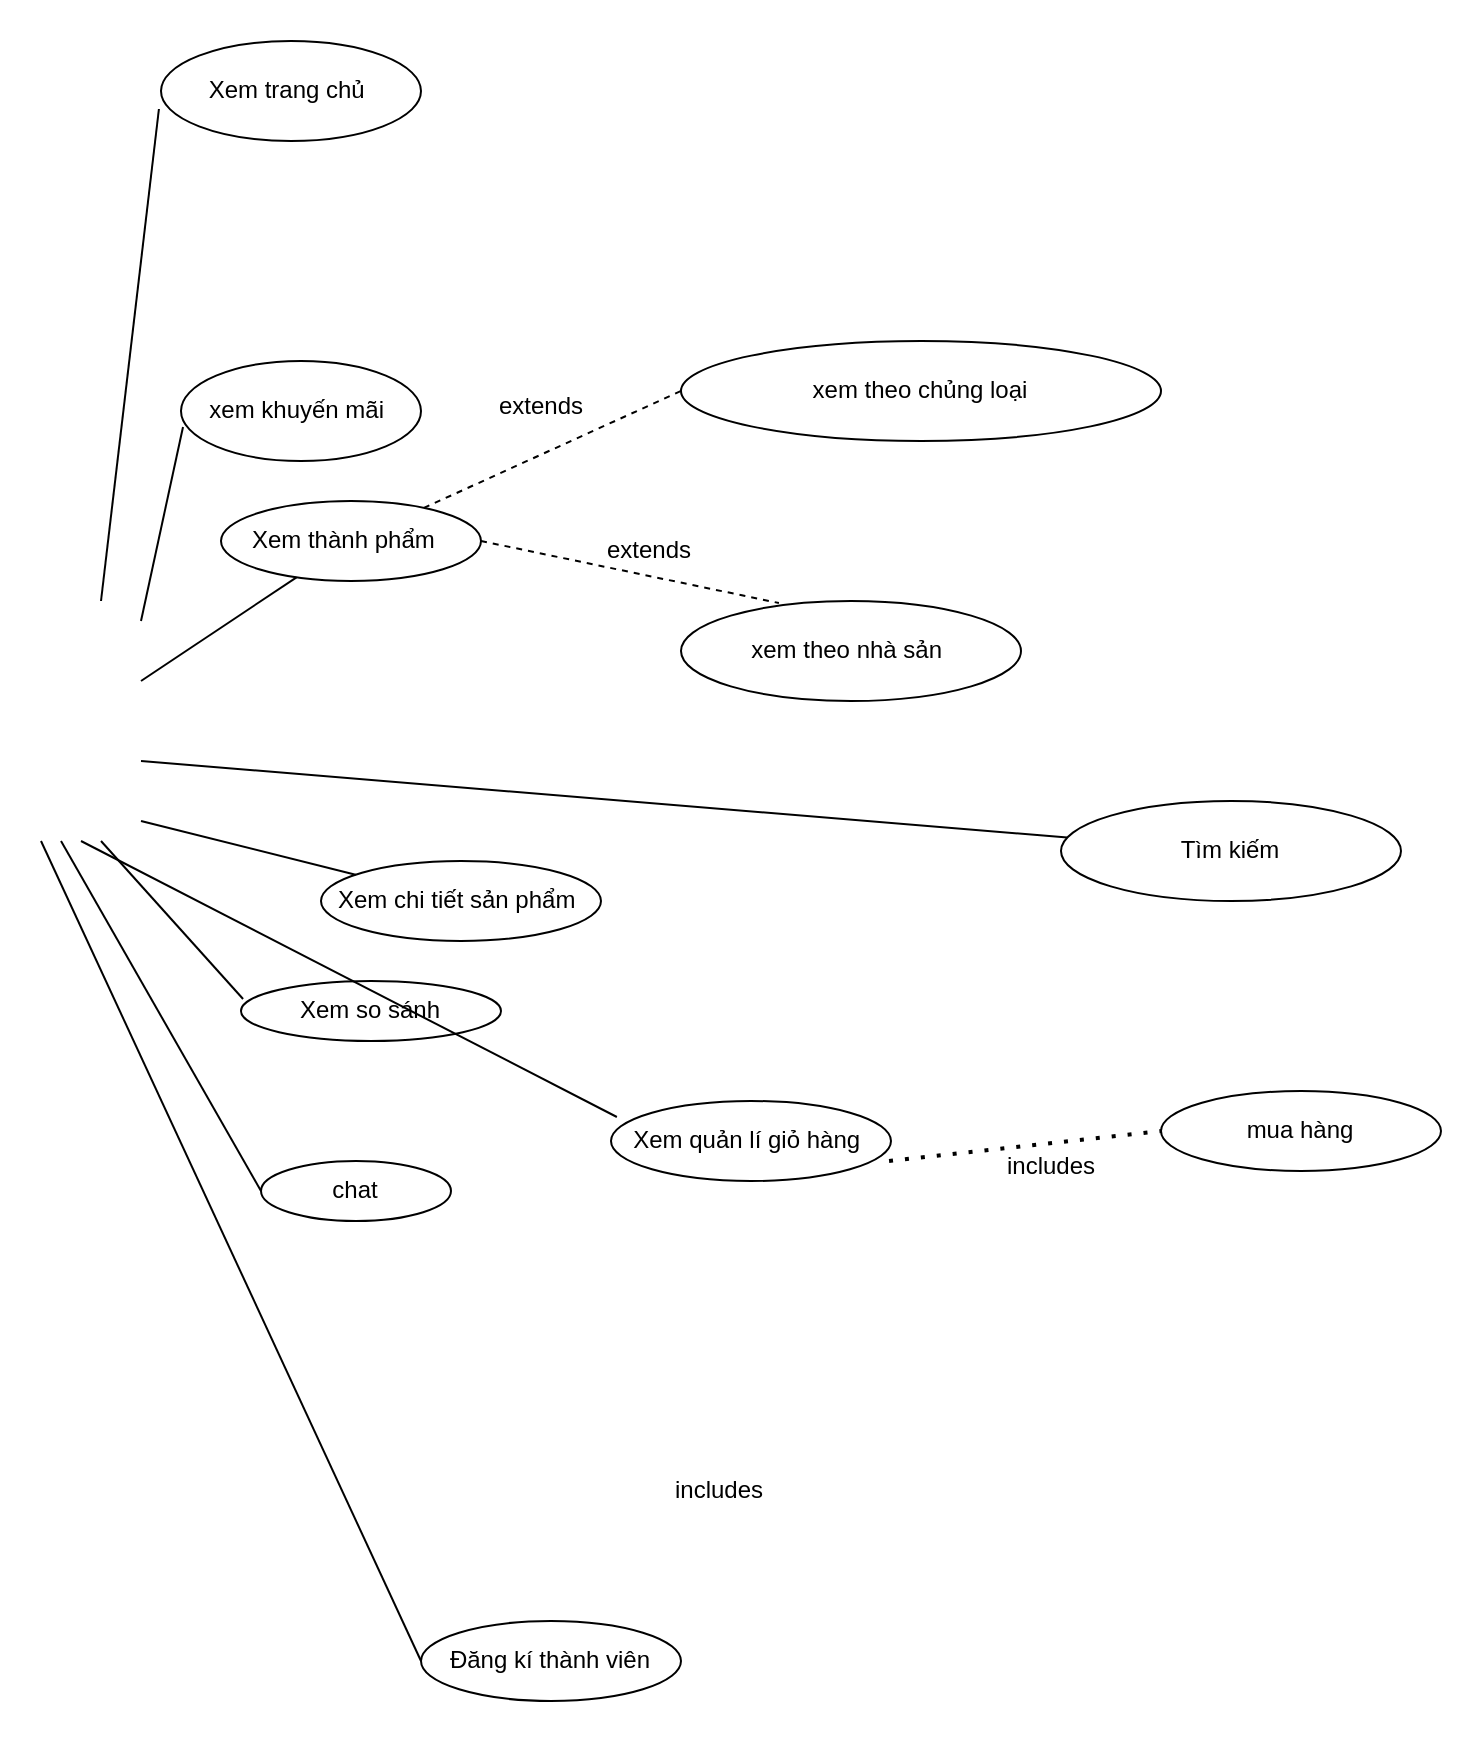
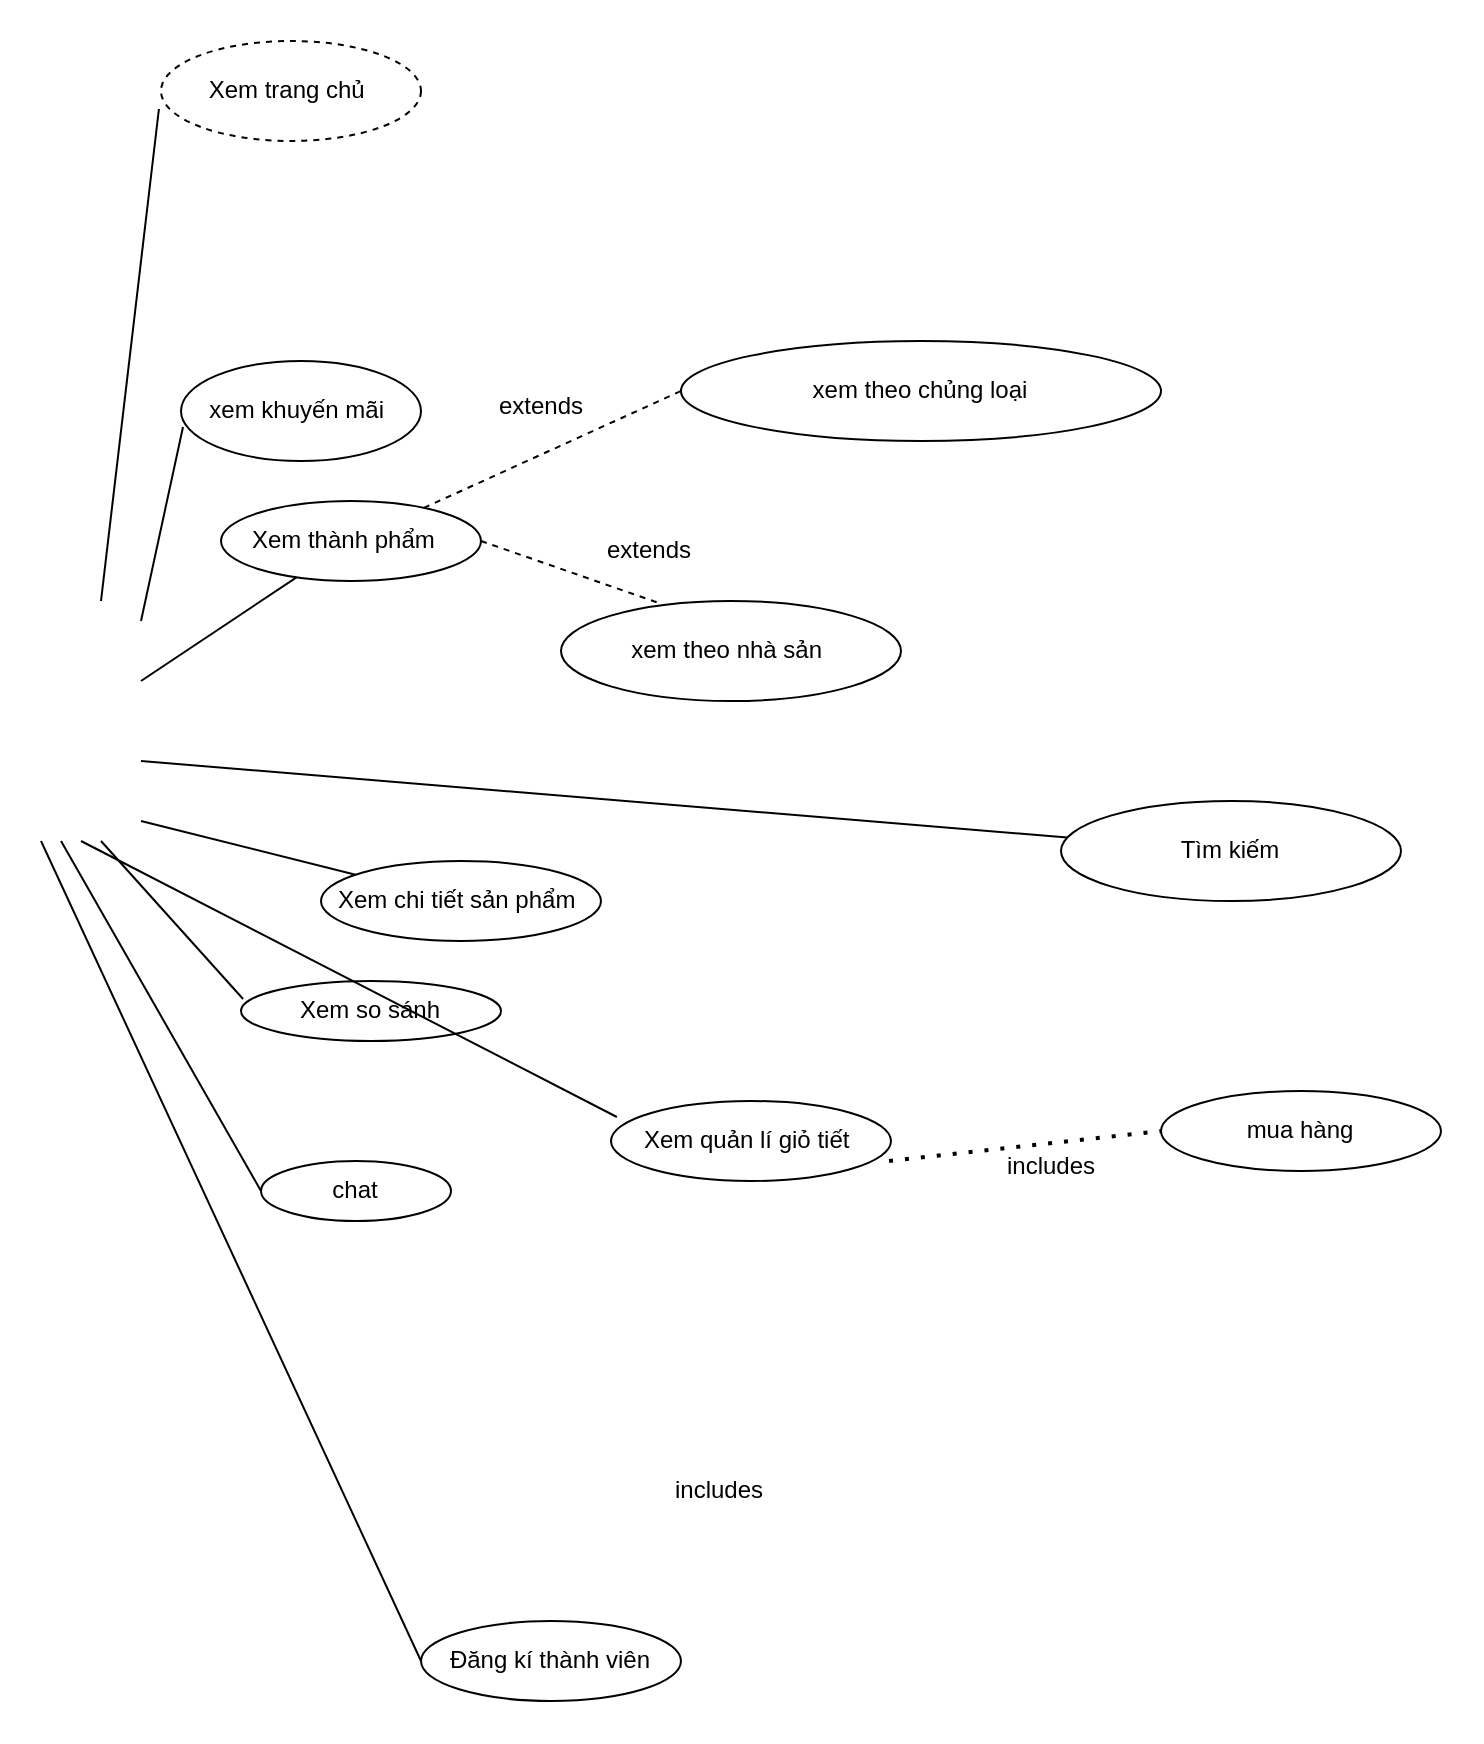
node "Xem trang chủ": style solid -> dashed
node "xem theo nhà sản": moved (851, 651) -> (731, 651)
node "Xem quản lí giỏ hàng": label "Xem quản lí giỏ hàng" -> "Xem quản lí giỏ tiết"
